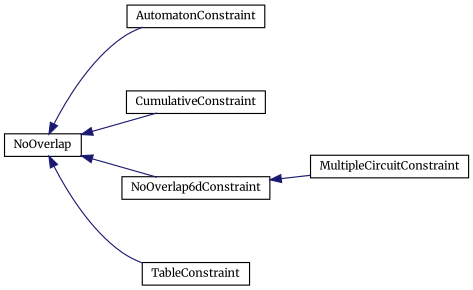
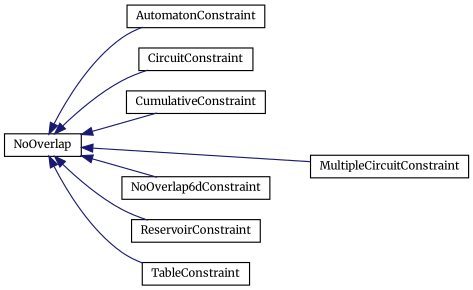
node "CircuitConstraint": added
edge "MultipleCircuitConstraint" -> "NoOverlap6dConstraint": now "MultipleCircuitConstraint" -> "NoOverlap"
node "ReservoirConstraint": added
